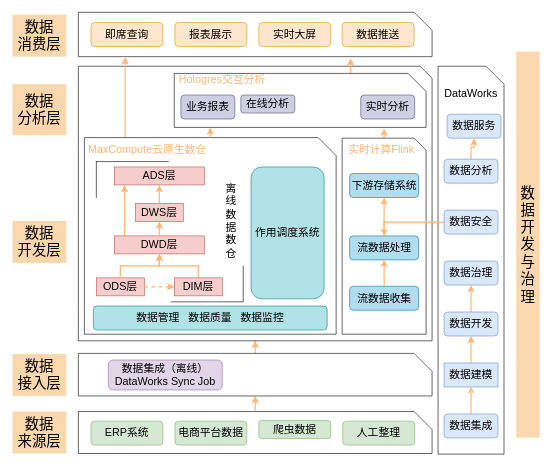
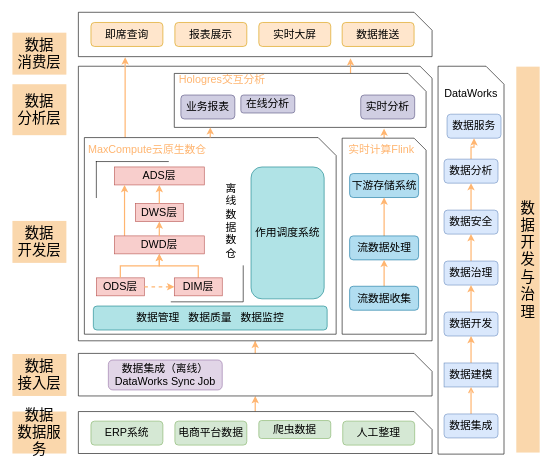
node "数据 消费层": moved (39, 36) -> (39, 54)
edge "数据安全" -> "流数据处理": now "数据安全" -> "数据分析"
node "数据开发与治理": moved (528, 245) -> (528, 260)
edge "数据治理" -> "数据安全": added
node "数据 来源层": label "数据 来源层" -> "数据 数据服务"
